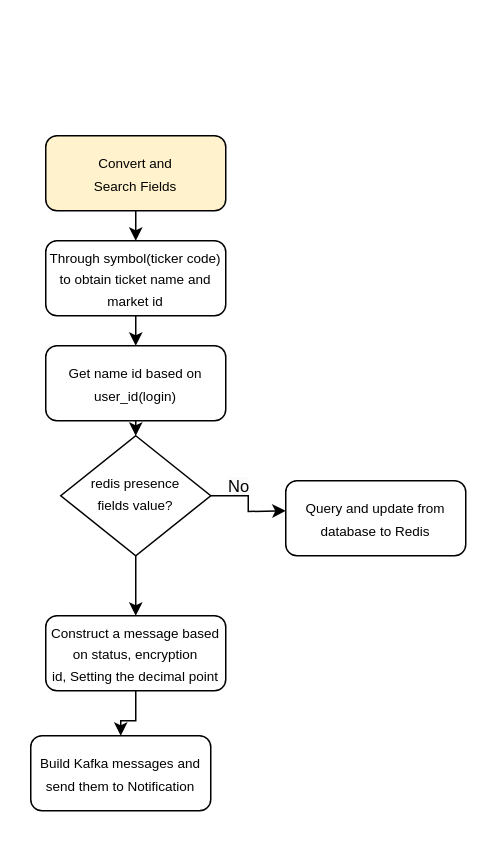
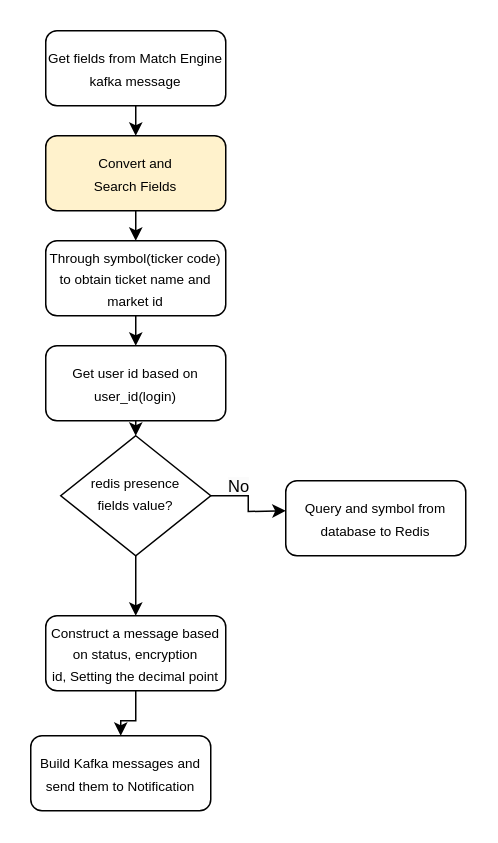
node "Get fields from Match Engine kafka message": added
edge "Get fields from Match Engine kafka message" -> "Convert andSearch Fields": added
node "Get name id based on user_id(login)": label "Get name id based on user_id(login)" -> "Get user id based on user_id(login)"
node "Query and update from database to Redis": label "Query and update from database to Redis" -> "Query and symbol from database to Redis"
